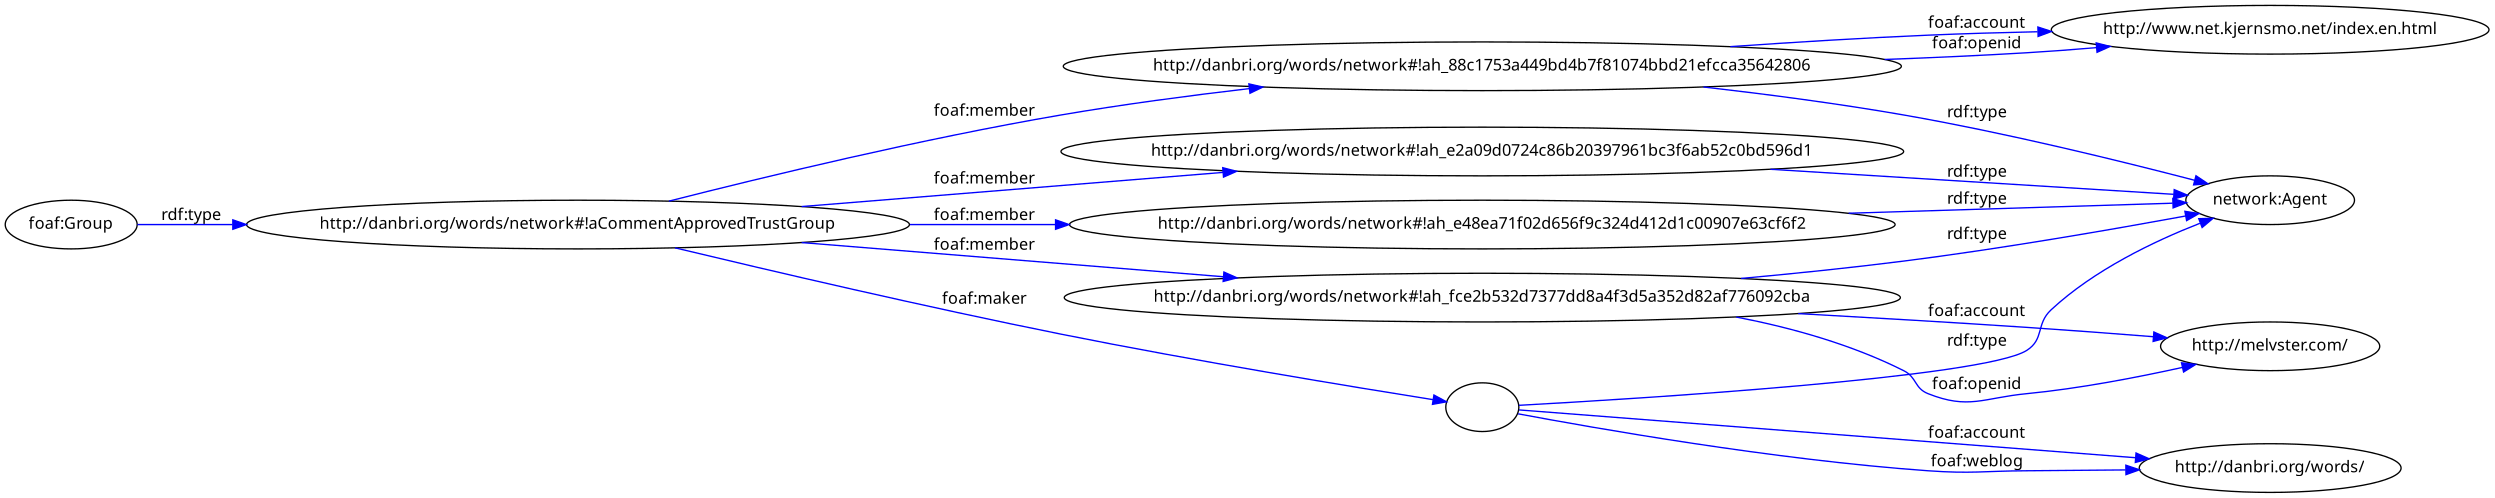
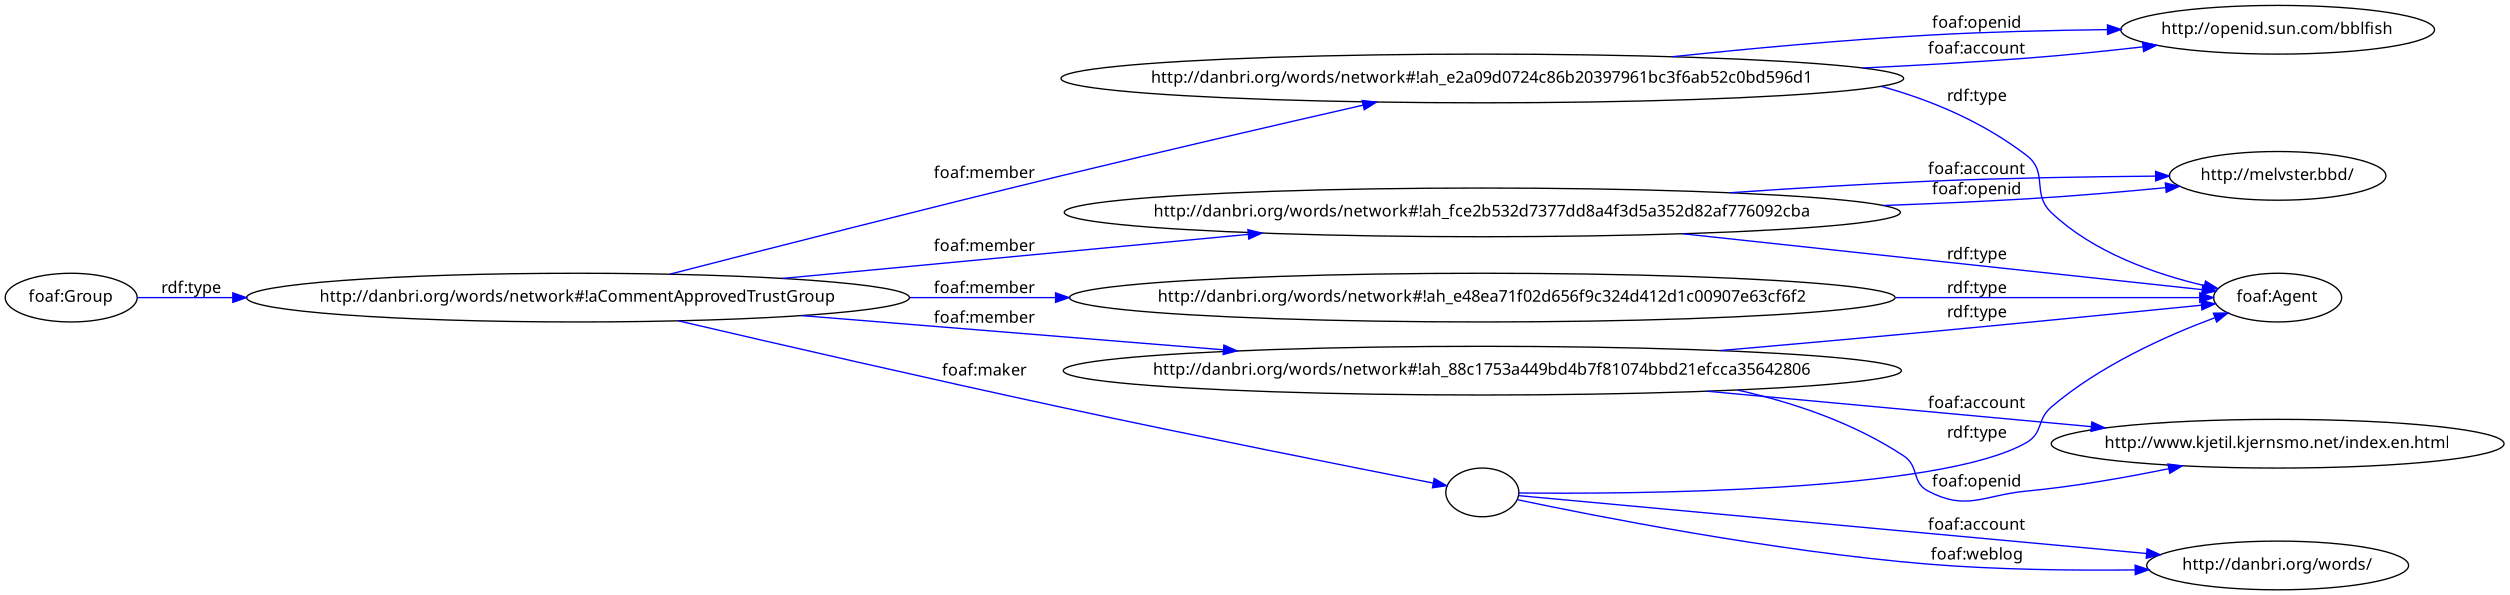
node "http://www.net.kjernsmo.net/index.en.html": label "http://www.net.kjernsmo.net/index.en.html" -> "http://www.kjetil.kjernsmo.net/index.en.html"
node "http://openid.sun.com/bblfish": added
node "network:Agent": label "network:Agent" -> "foaf:Agent"
node "http://melvster.com/": label "http://melvster.com/" -> "http://melvster.bbd/"
